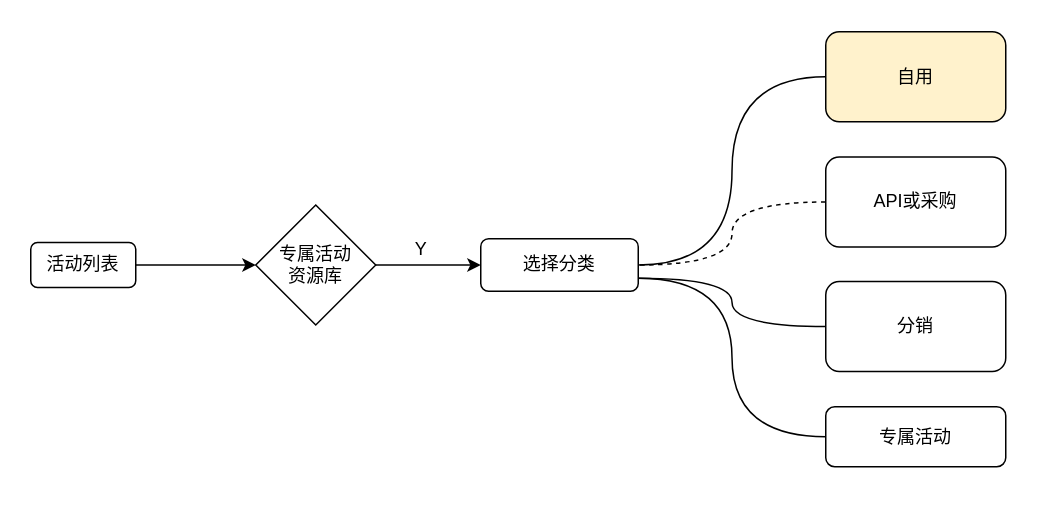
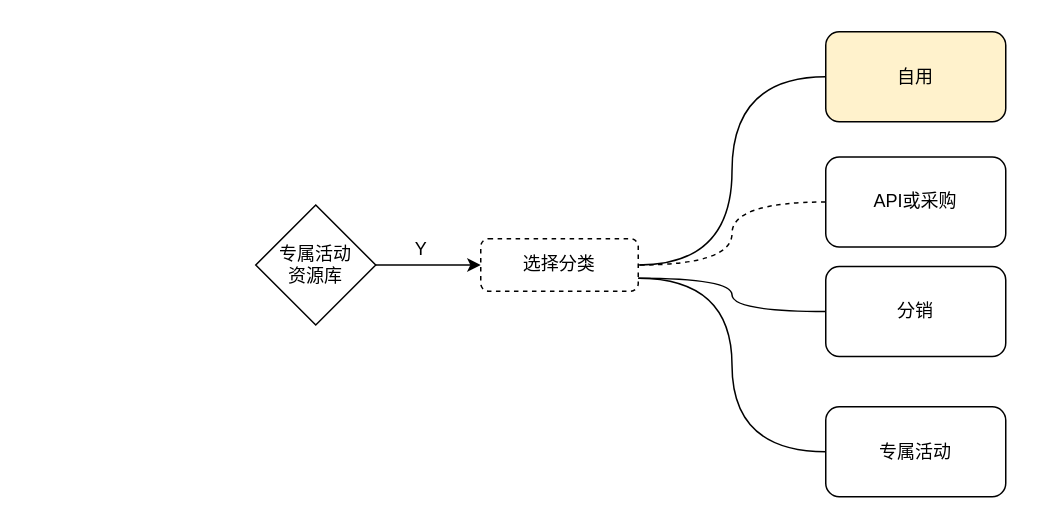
node "活动列表": removed
edge "活动列表" -> "专属活动 资源库": removed
node "选择分类": style solid -> dashed
node "分销": moved (916, 326) -> (916, 311)
node "专属活动": size 180x60 -> 180x90
